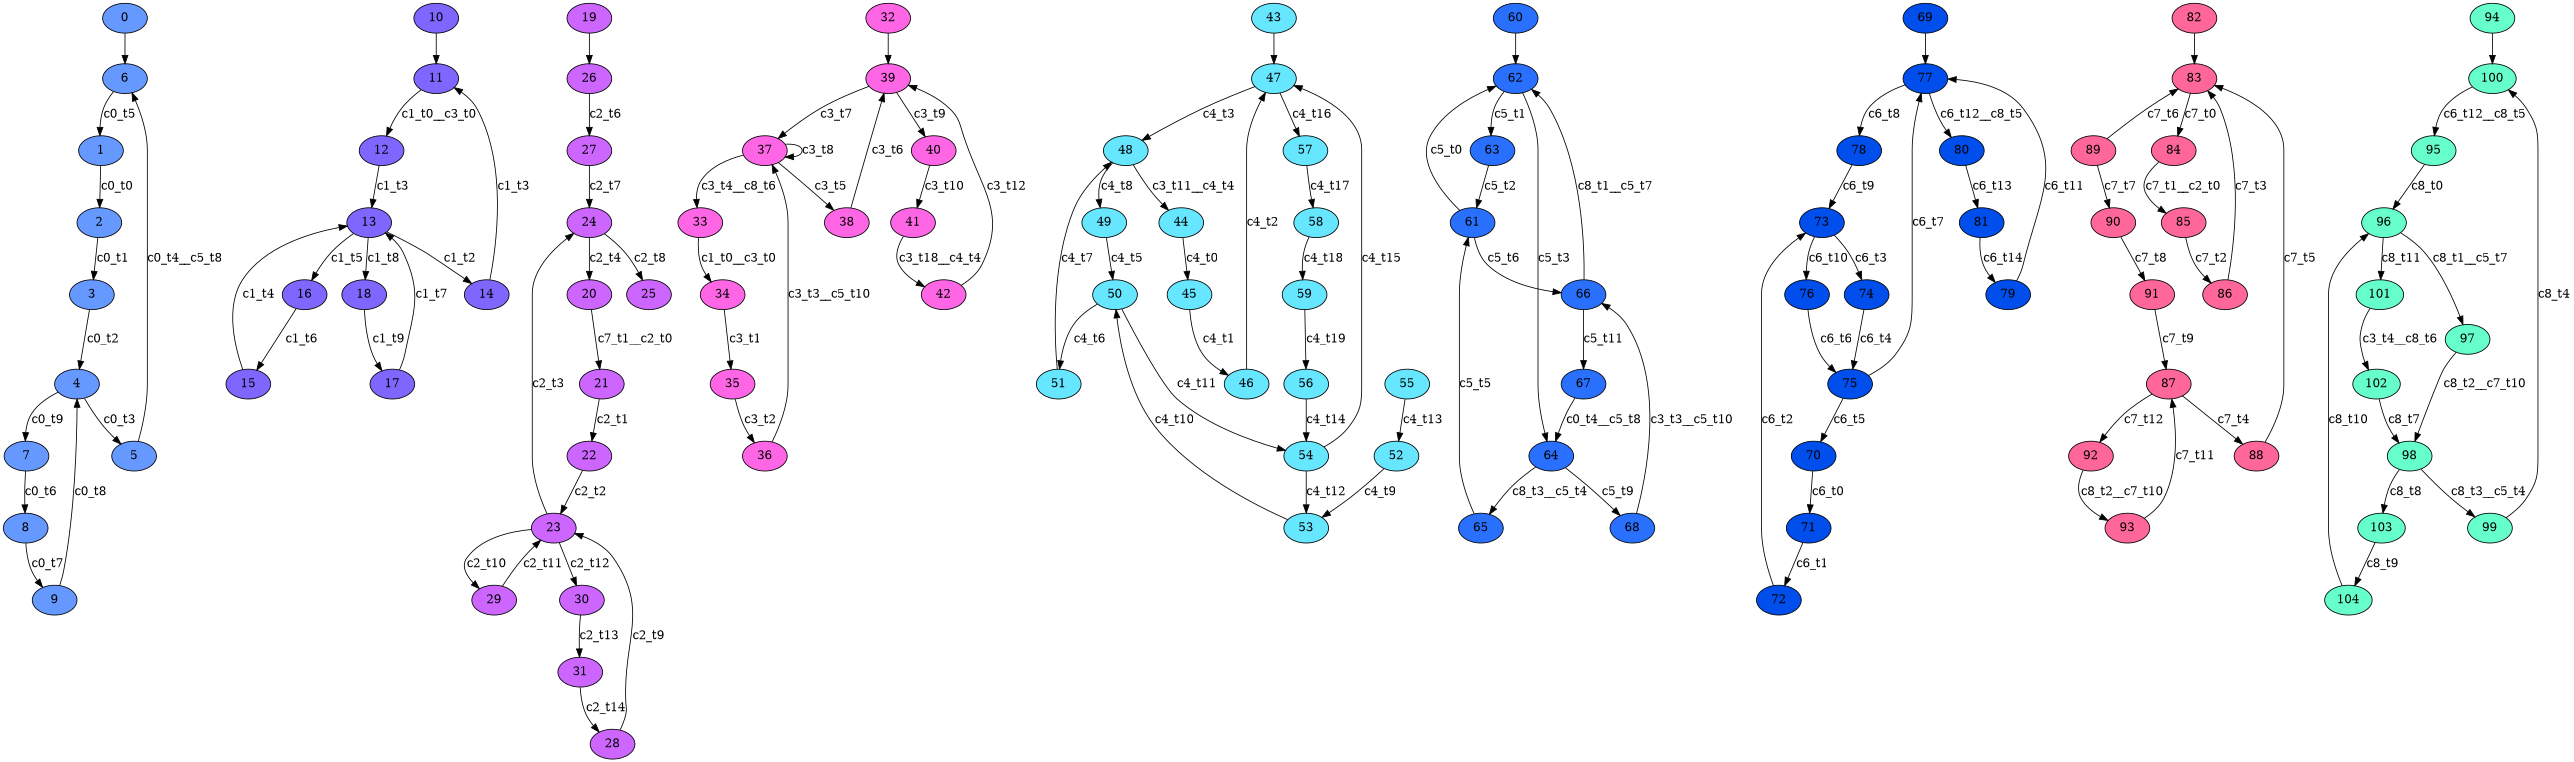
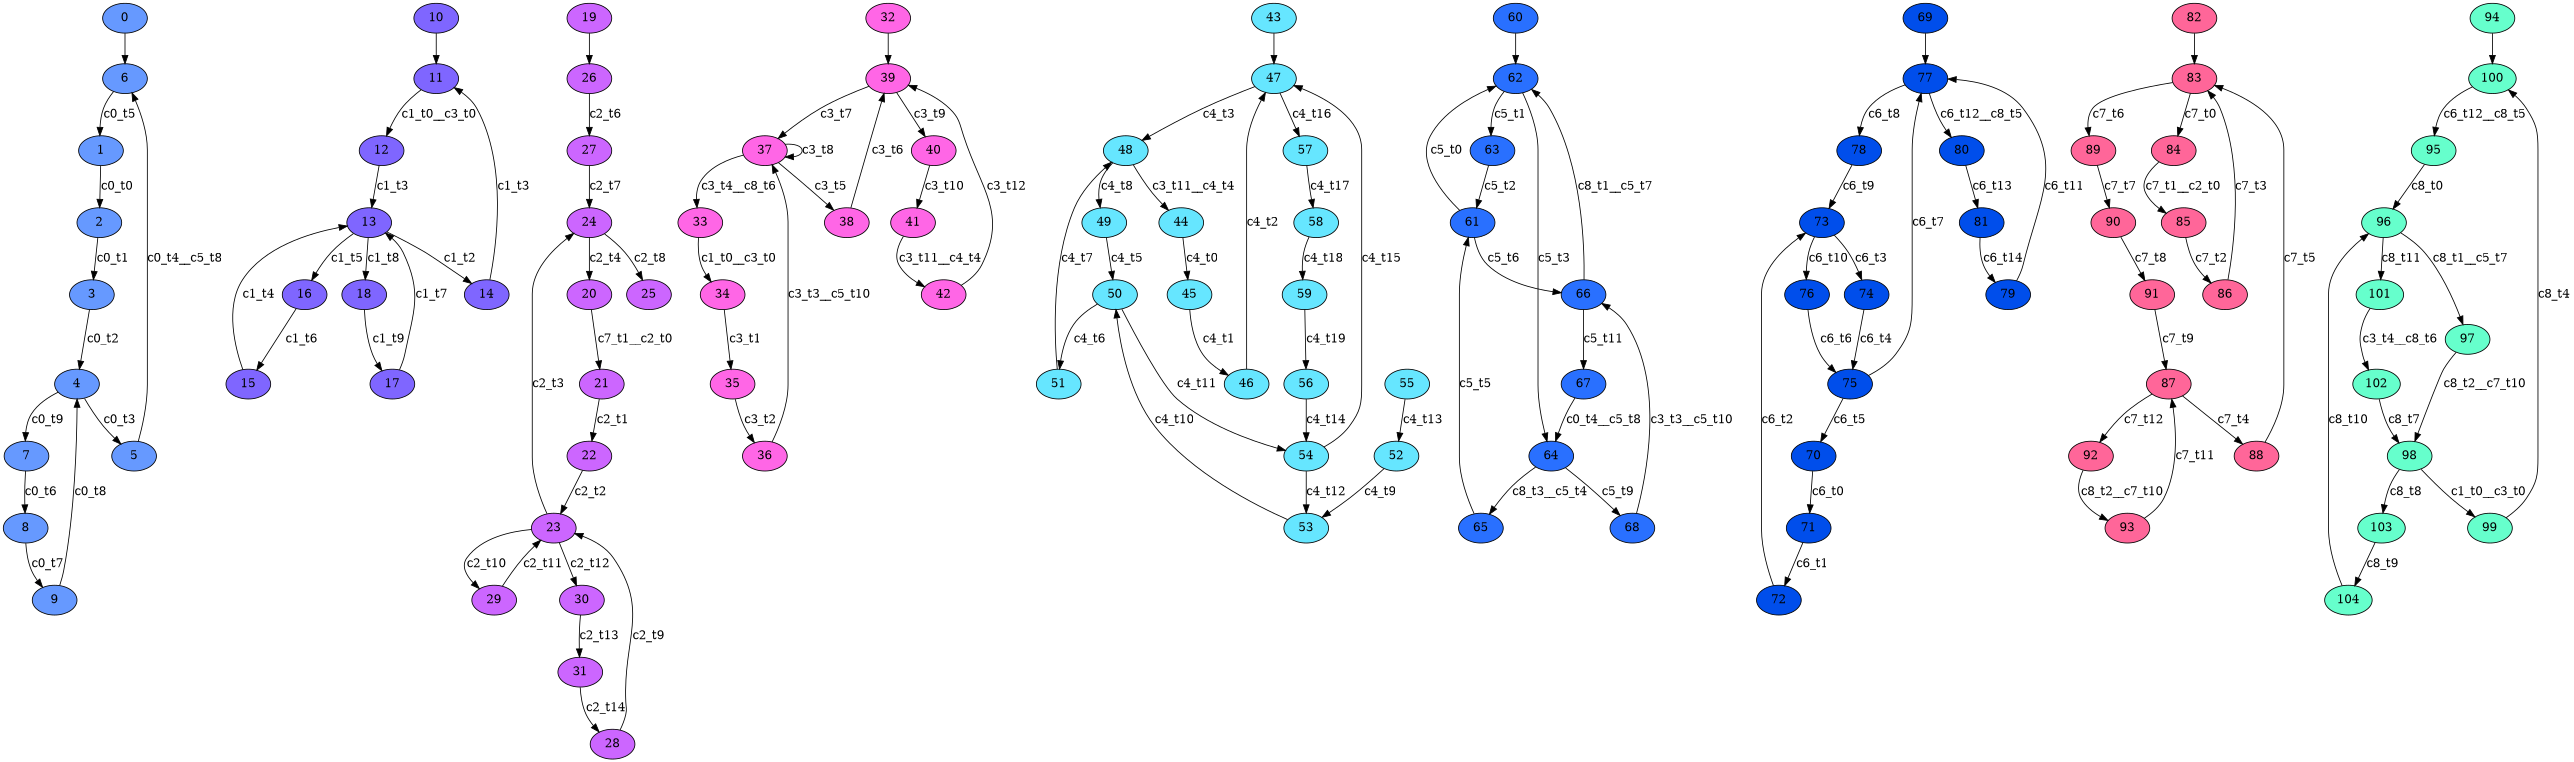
edge "89" -> "83": reversed
edge "41" -> "42": label "c3_t18__c4_t4" -> "c3_t11__c4_t4"
edge "98" -> "99": label "c8_t3__c5_t4" -> "c1_t0__c3_t0"
